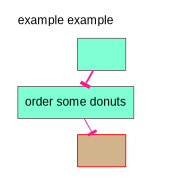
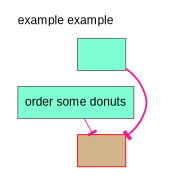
edge "s_202" -> "order some donuts": now "s_202" -> "s_204"
